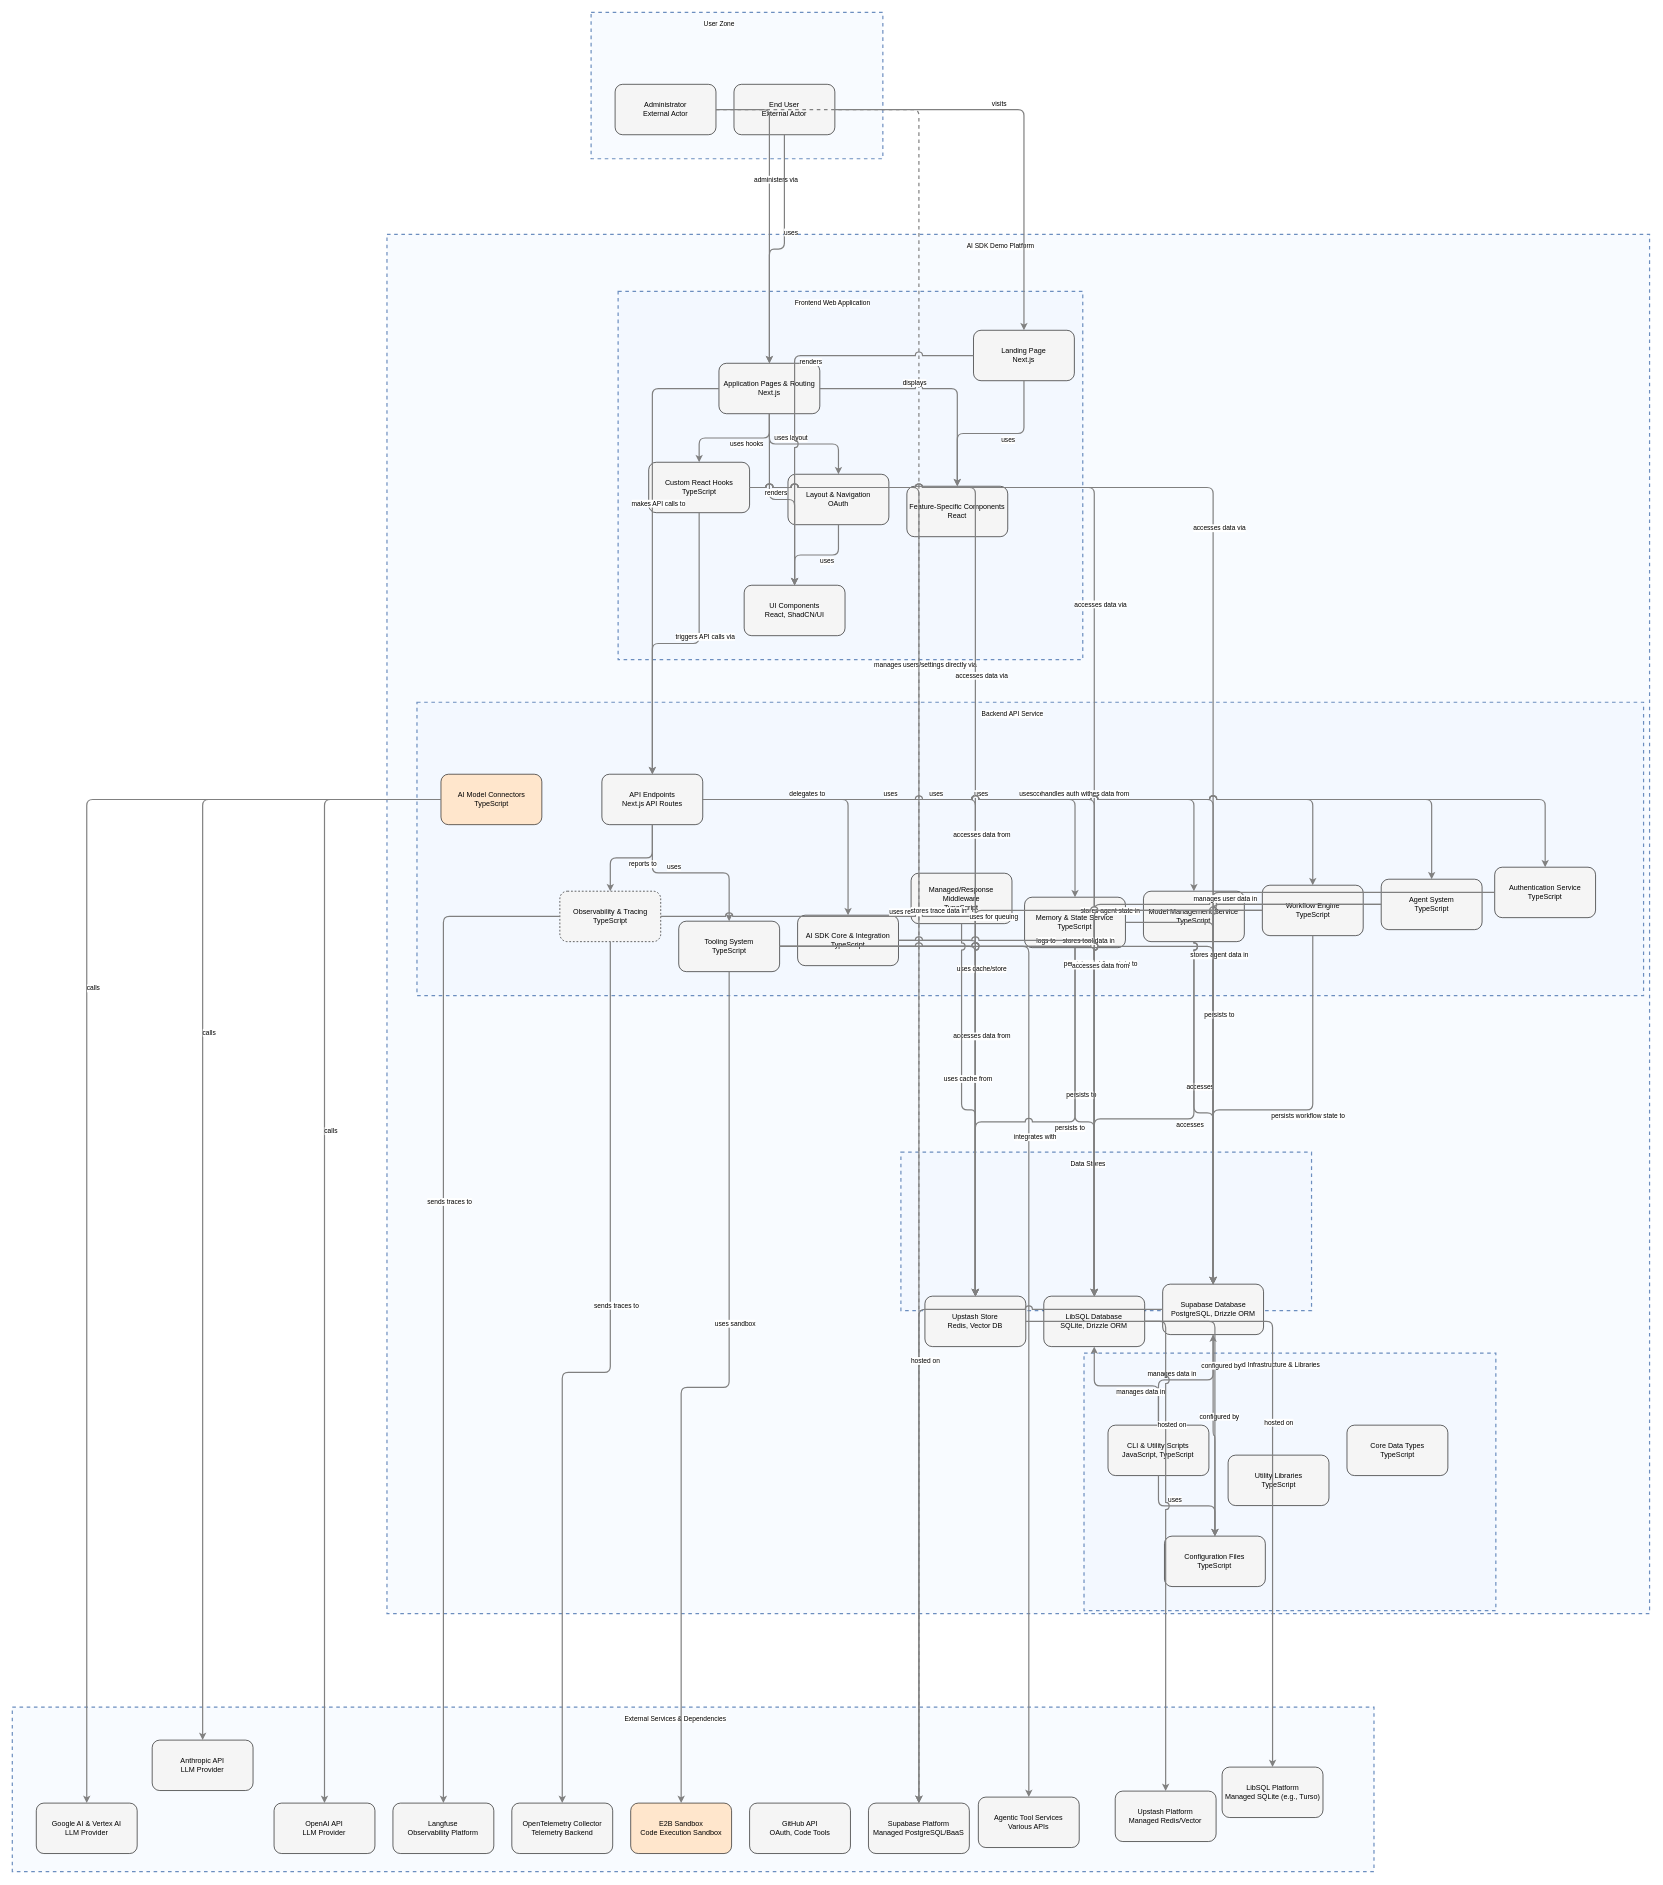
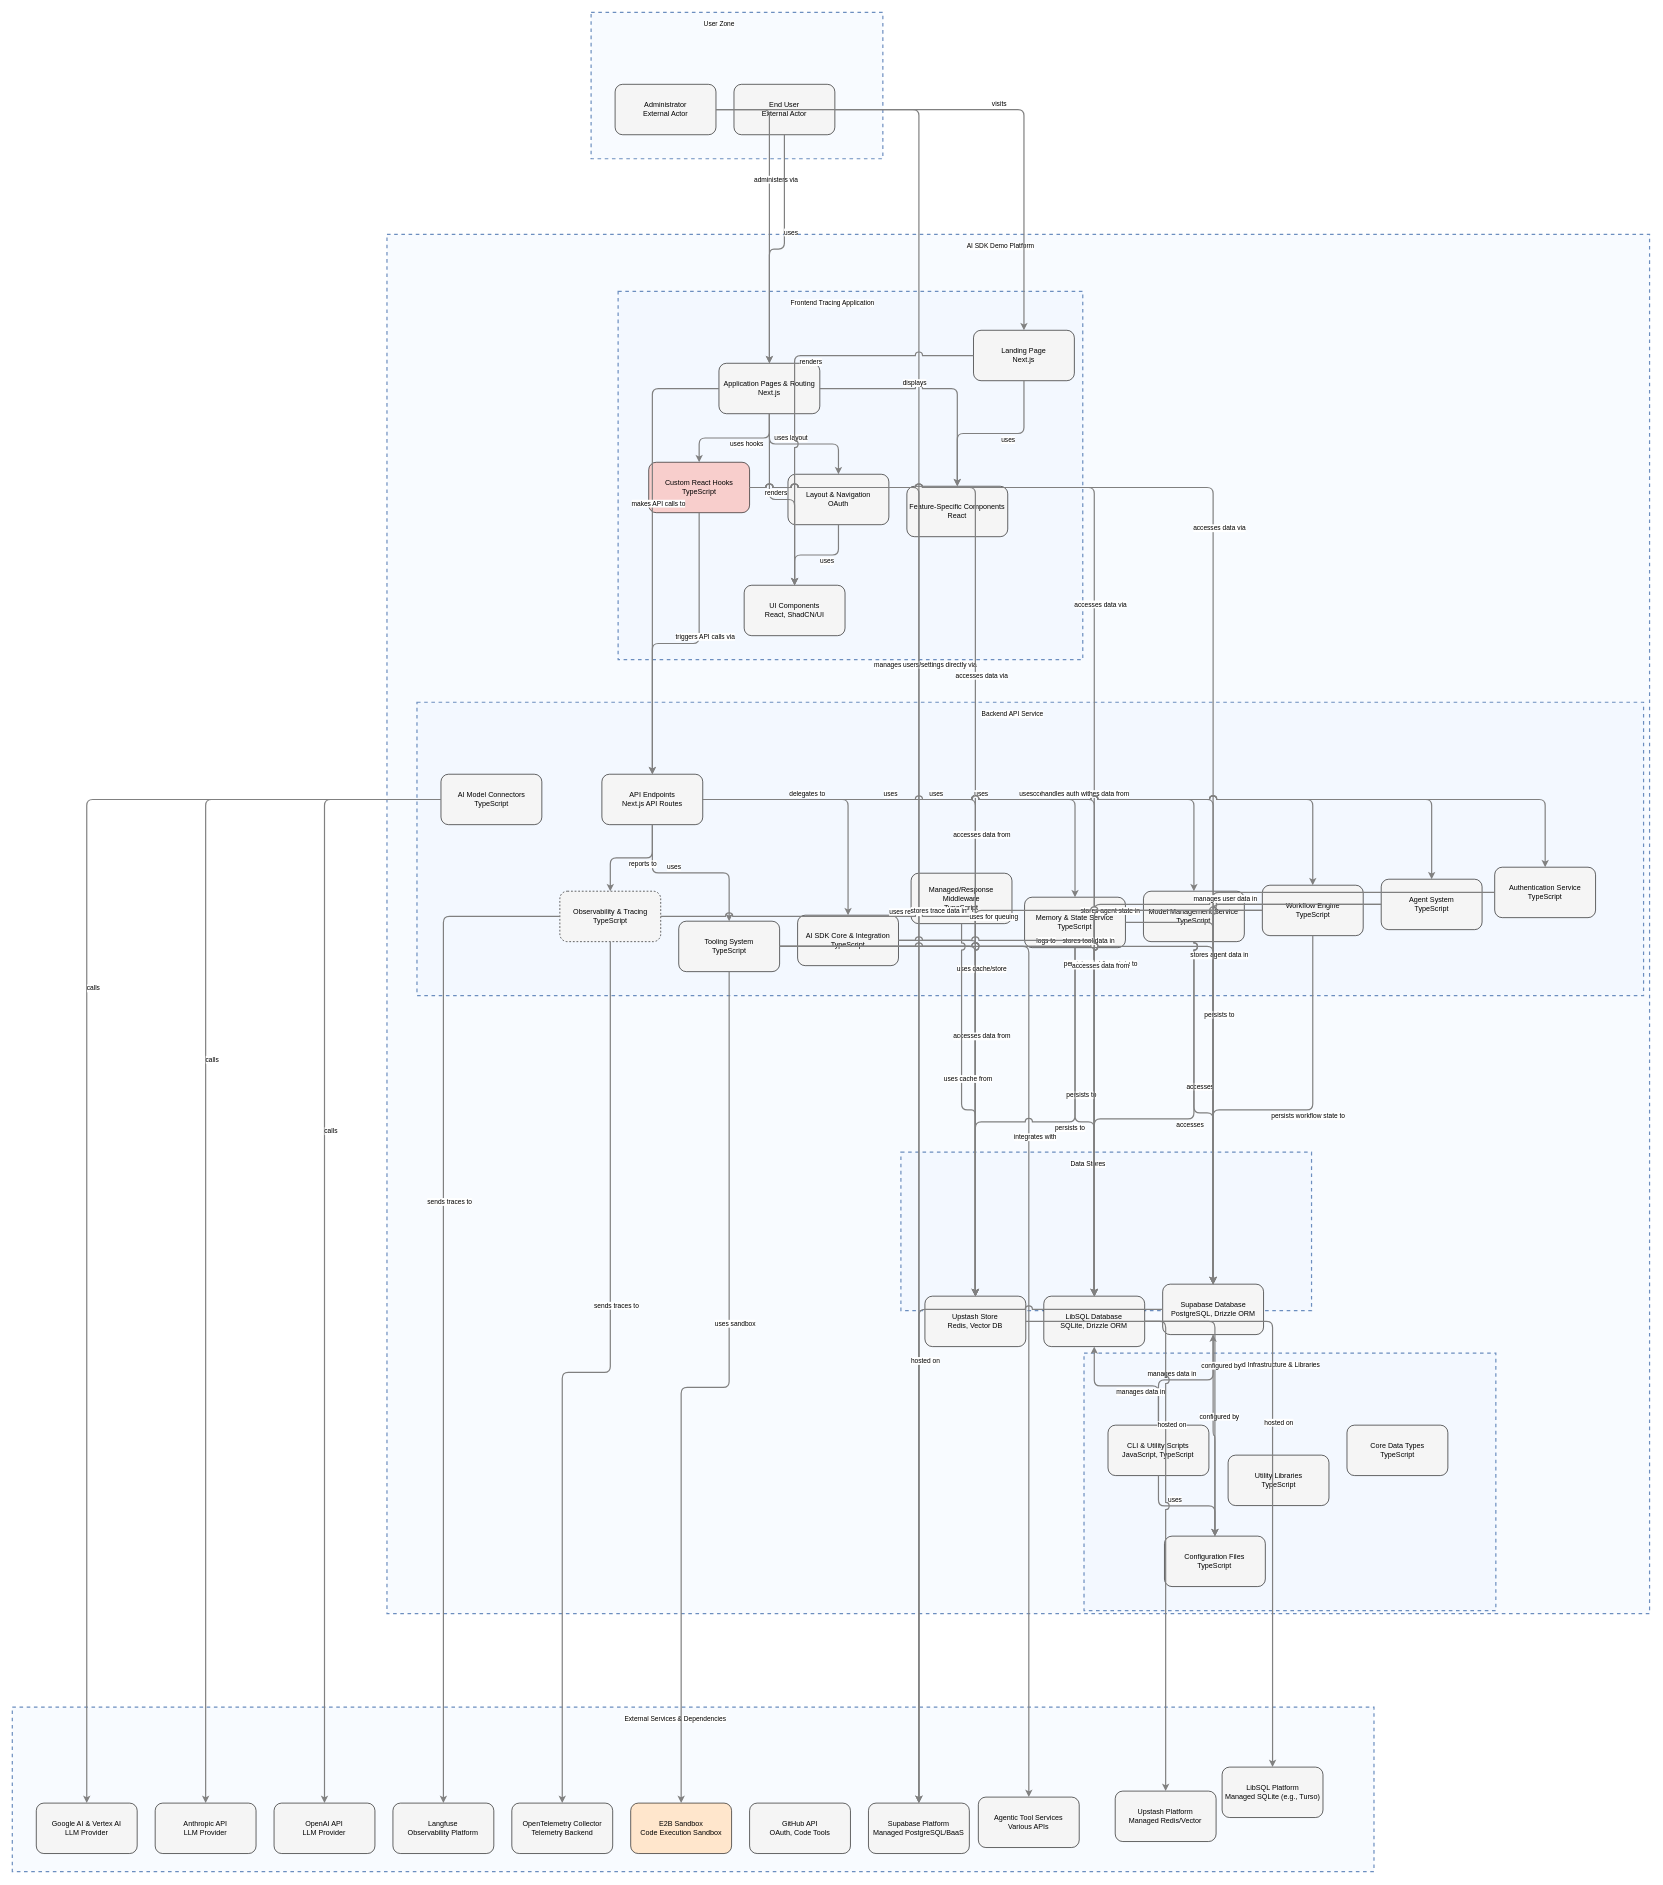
edge "Administrator External Actor" -> "Supabase Platform Managed PostgreSQL/BaaS": style dashed -> solid
node "Frontend Web Application": label "Frontend Web Application" -> "Frontend Tracing Application"
node "Custom React Hooks TypeScript": fillcolor #f5f5f5 -> #f8cecc
node "AI Model Connectors TypeScript": fillcolor #ffe6cc -> #f5f5f5
node "Anthropic API LLM Provider": moved (203, 1766) -> (206, 1829)
